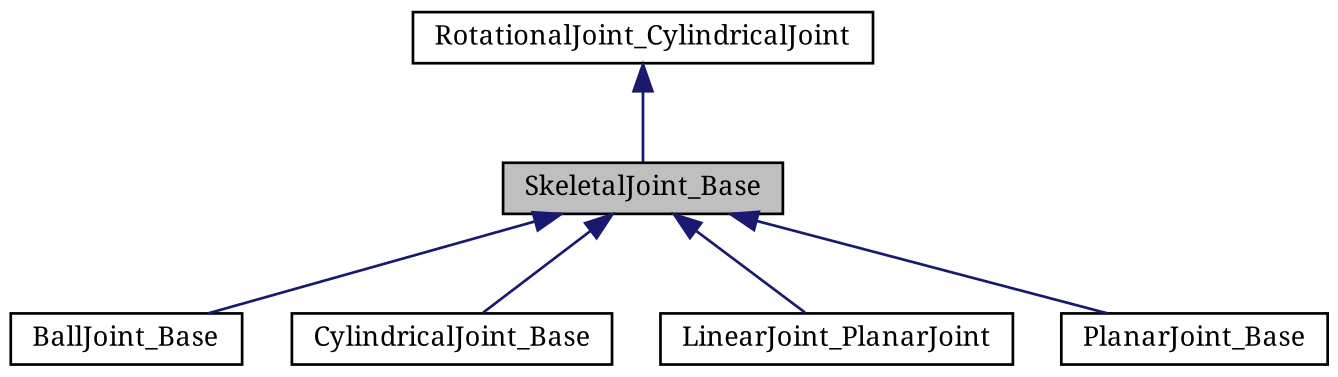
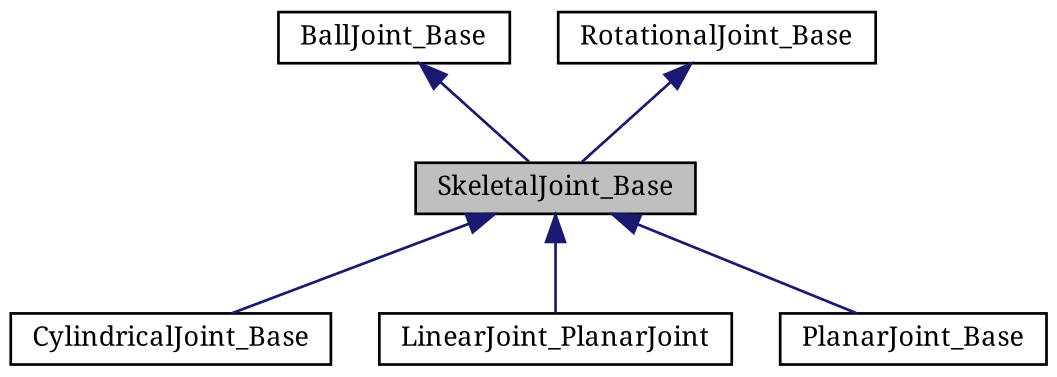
node "RotationalJoint_CylindricalJoint": label "RotationalJoint_CylindricalJoint" -> "RotationalJoint_Base"
edge "BallJoint_Base" -> "SkeletalJoint_Base": reversed
